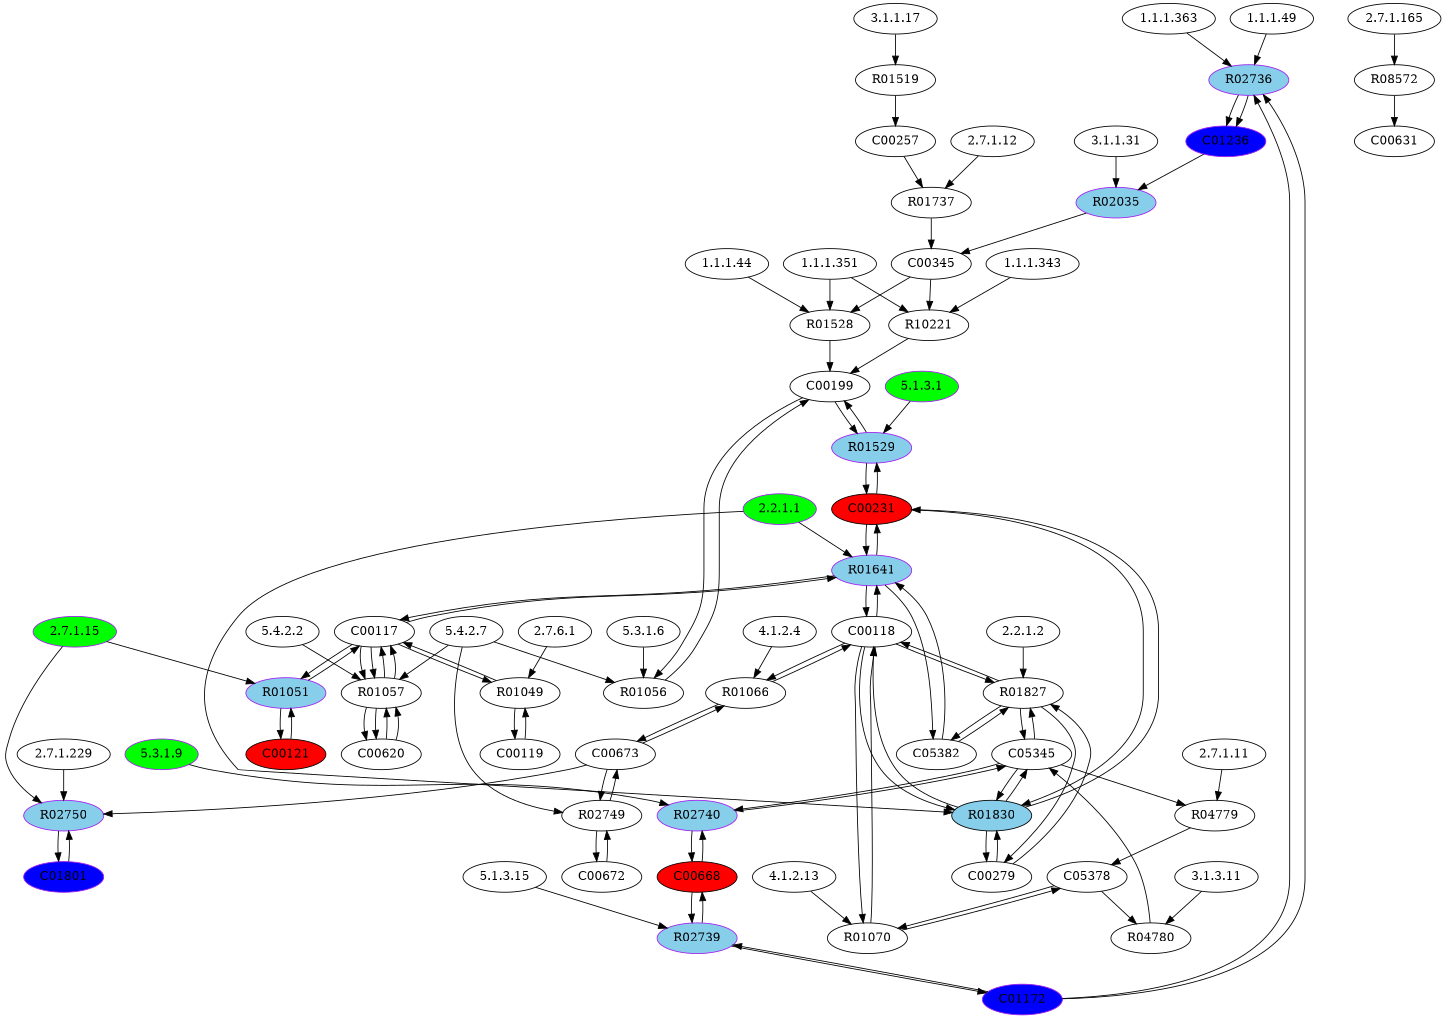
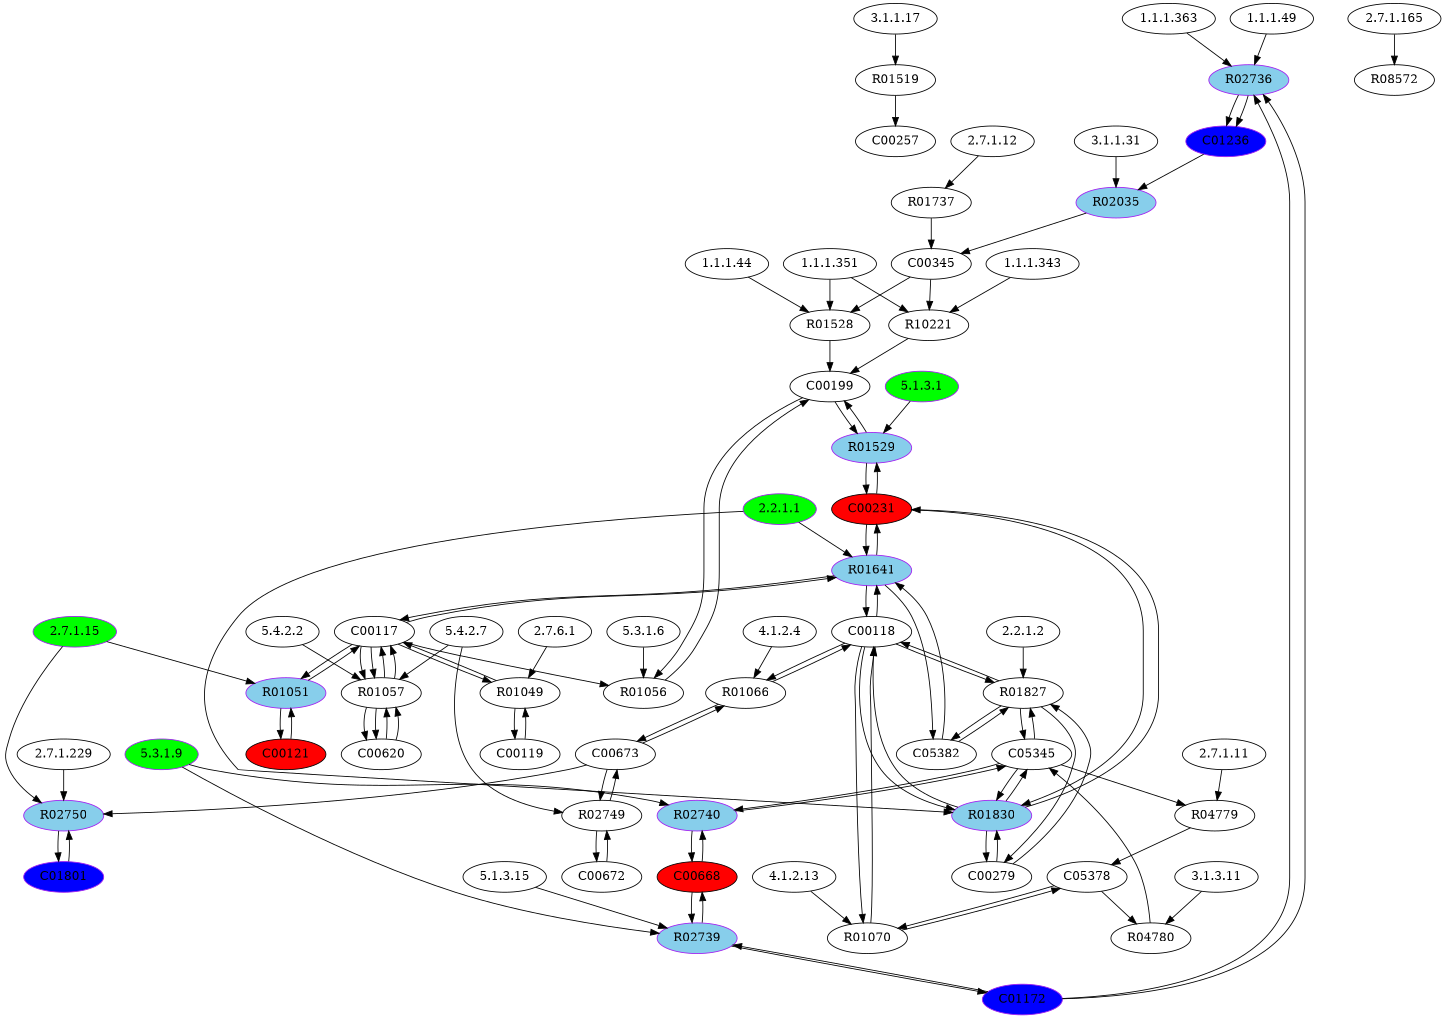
node "C00631": removed
edge "C00257" -> "R01737": removed
edge "5.4.2.7" -> "R01056": now "C00117" -> "R01056"
node "R01830": color black -> purple
edge "5.3.1.9" -> "R02739": added
